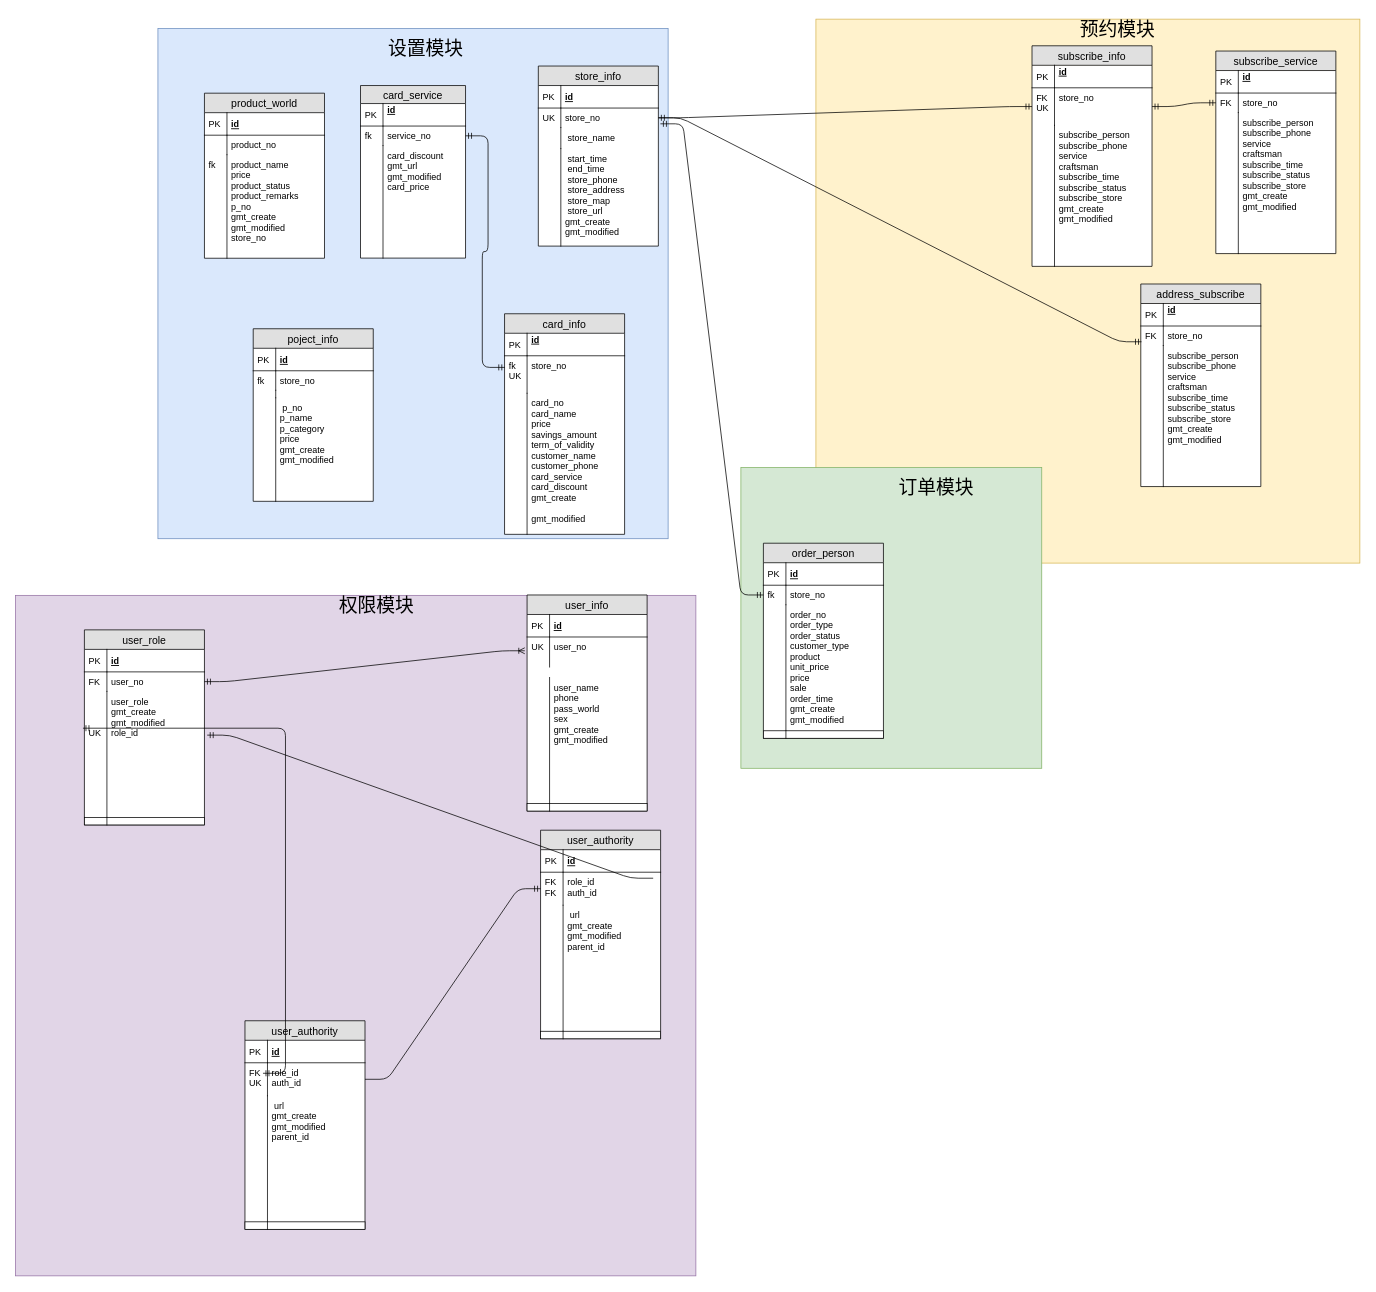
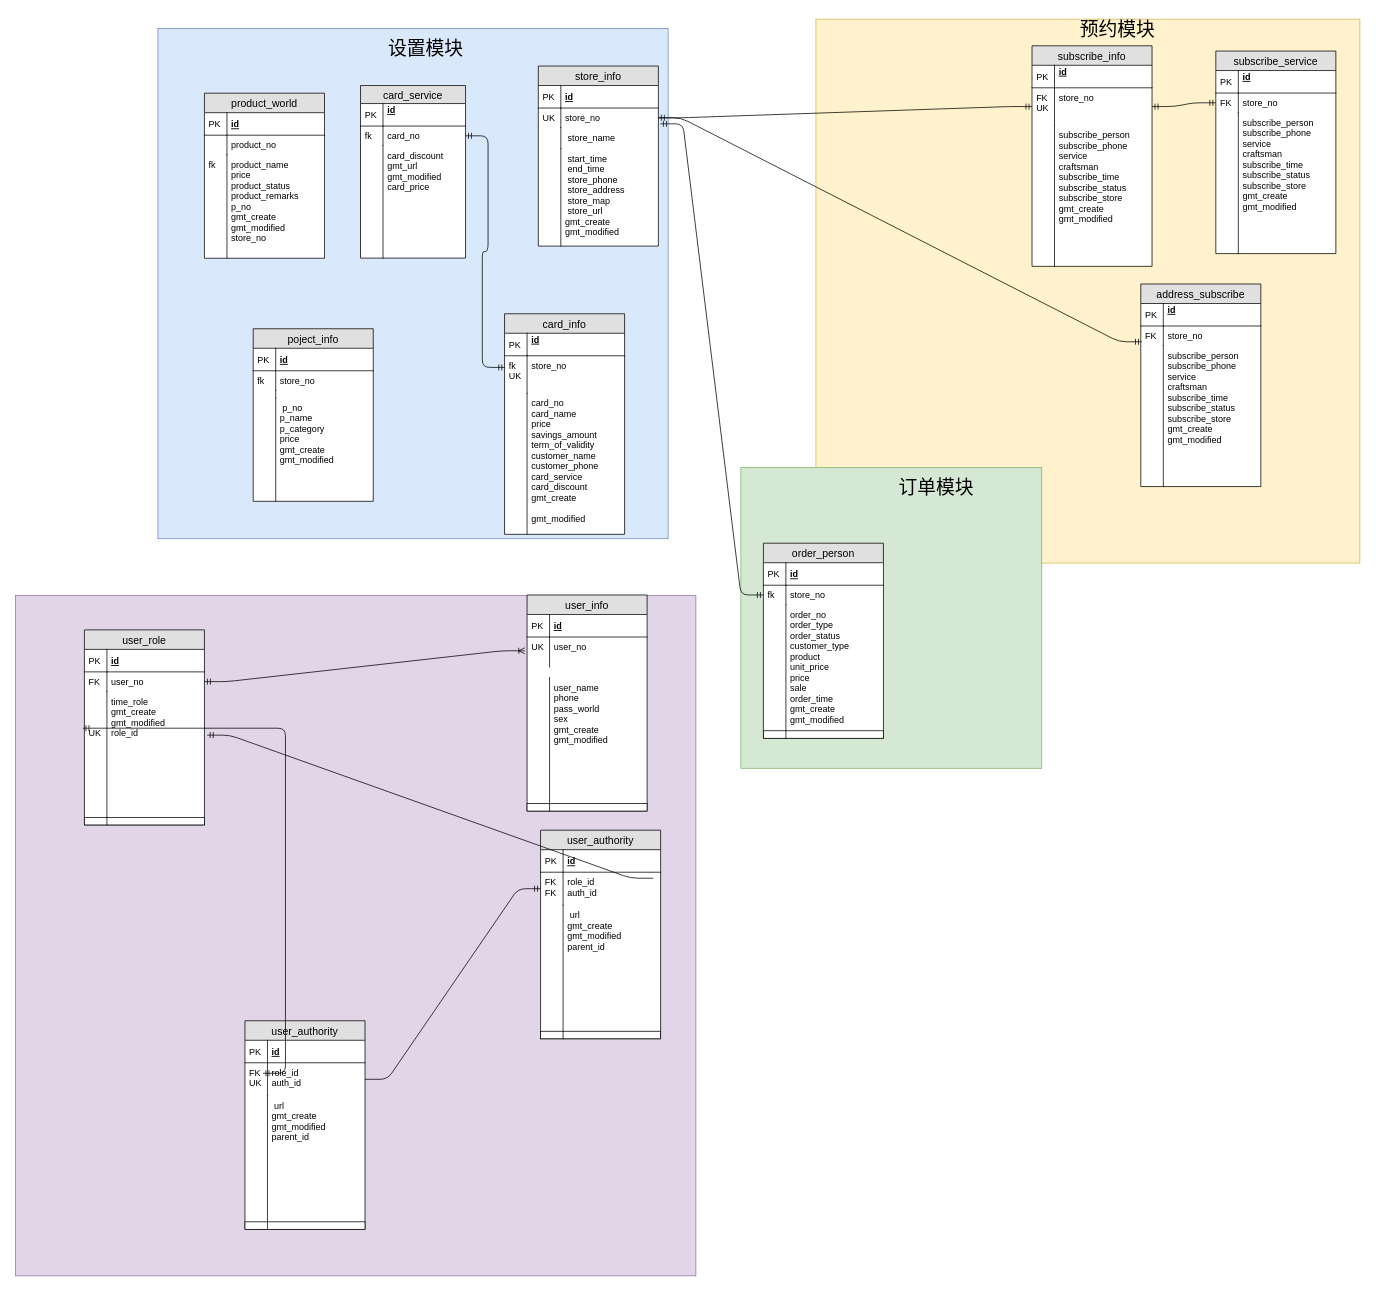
node "service_no": label "service_no" -> "card_no"
node "权限模块": removed
node "user_role gmt_create gmt_modified role_id": label "user_role gmt_create gmt_modified role_id" -> "time_role gmt_create gmt_modified role_id"
